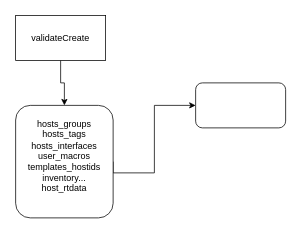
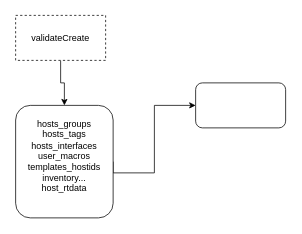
node "validateCreate": style solid -> dashed
